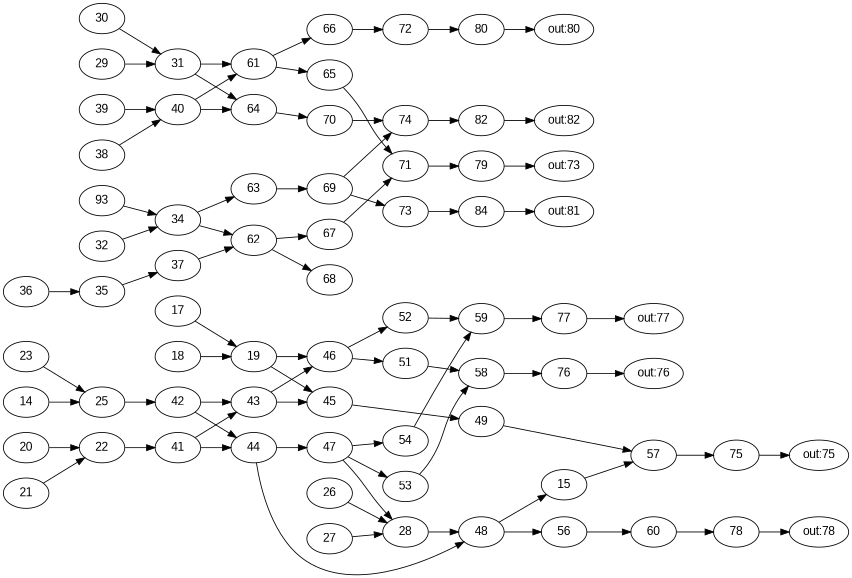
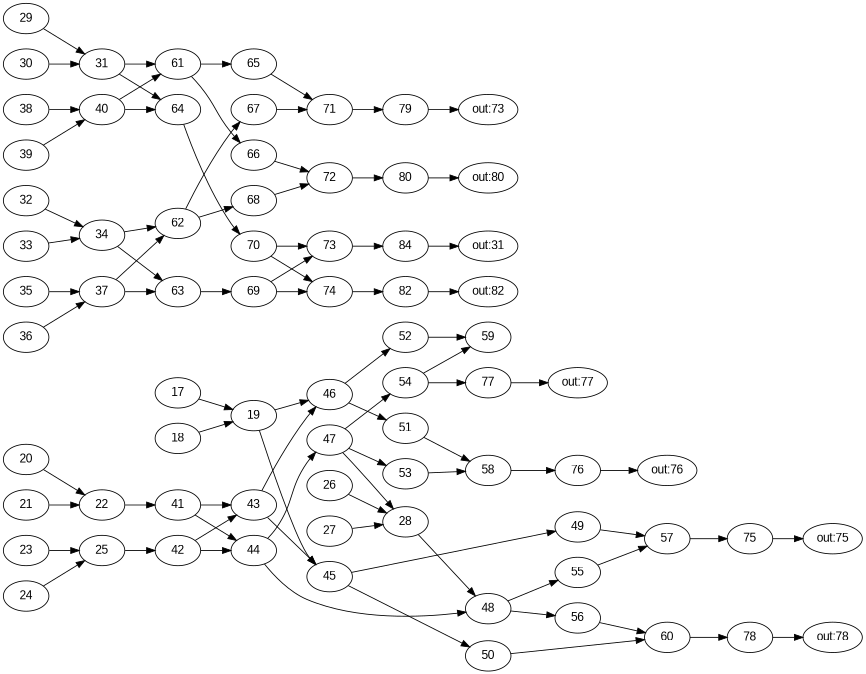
edge "68" -> "72": added
node "93": label "93" -> "33"
node "out:81": label "out:81" -> "out:31"
edge "70" -> "73": added
edge "36" -> "35": now "36" -> "37"
edge "37" -> "63": added
edge "59" -> "77": now "54" -> "77"
node "14": label "14" -> "24"
node "15": label "15" -> "55"
node "50": added
